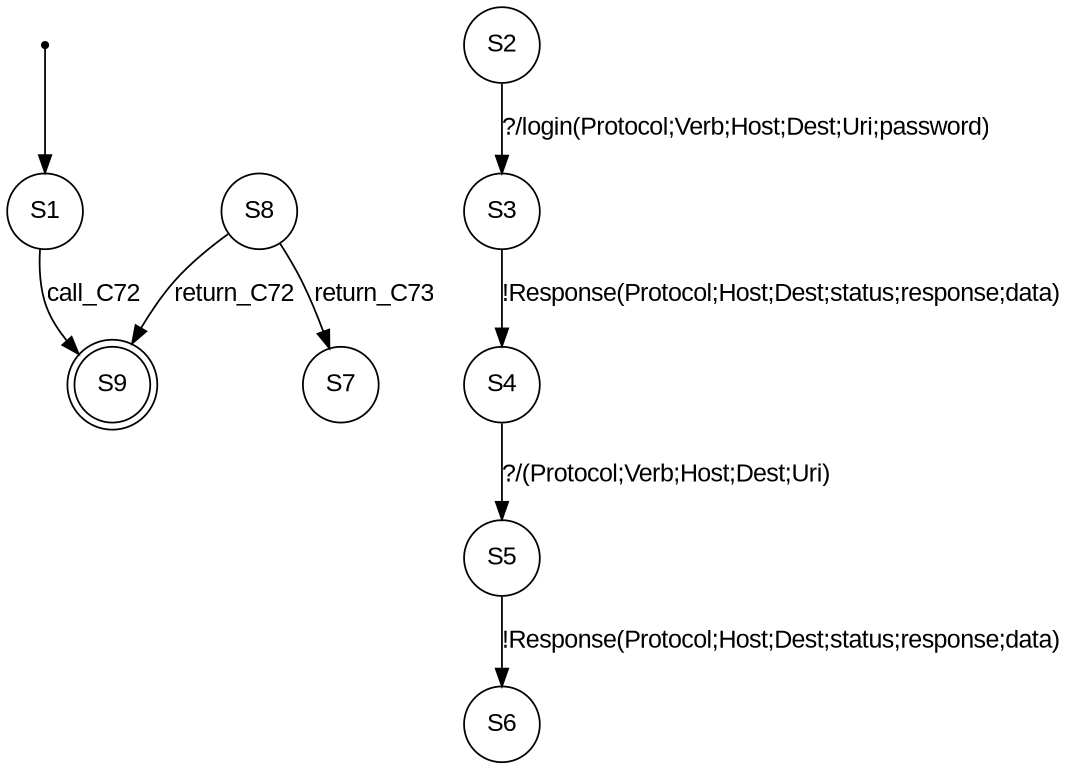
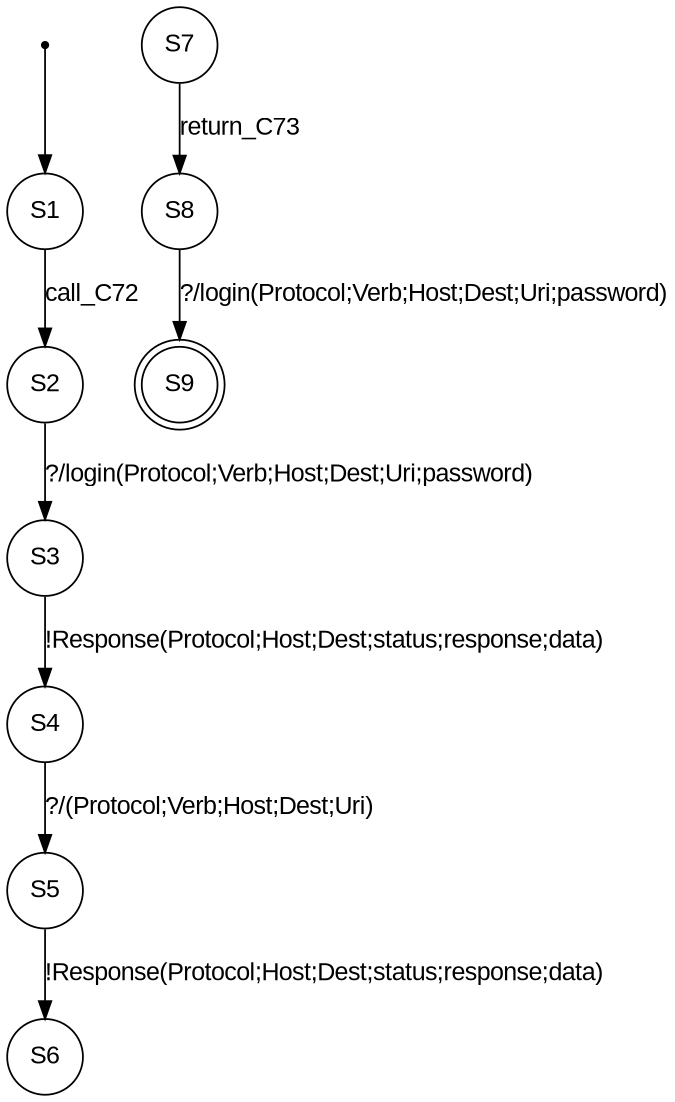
edge "S8" -> "S7": reversed
edge "S8" -> "S9": label "return_C72" -> "?/login(Protocol;Verb;Host;Dest;Uri;password)"
edge "S1" -> "S9": now "S1" -> "S2"
